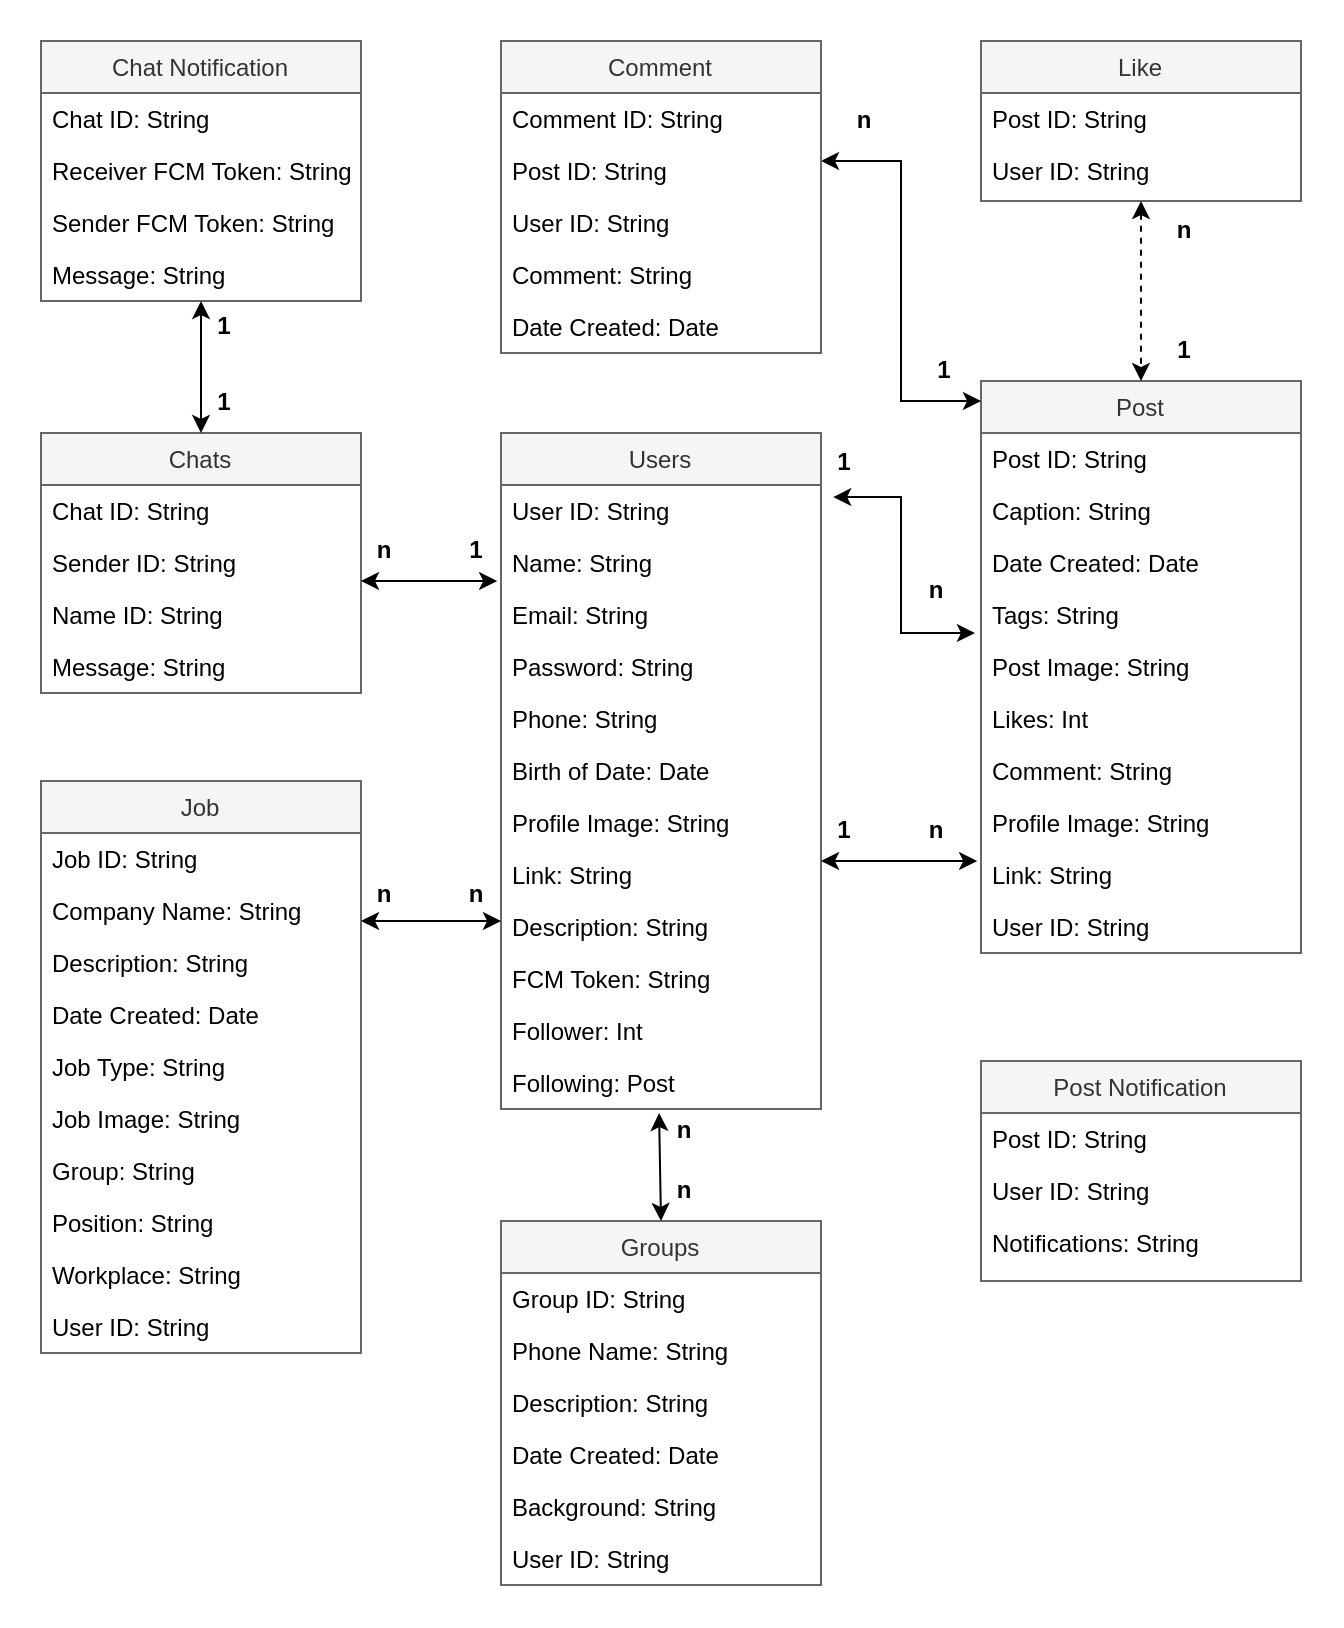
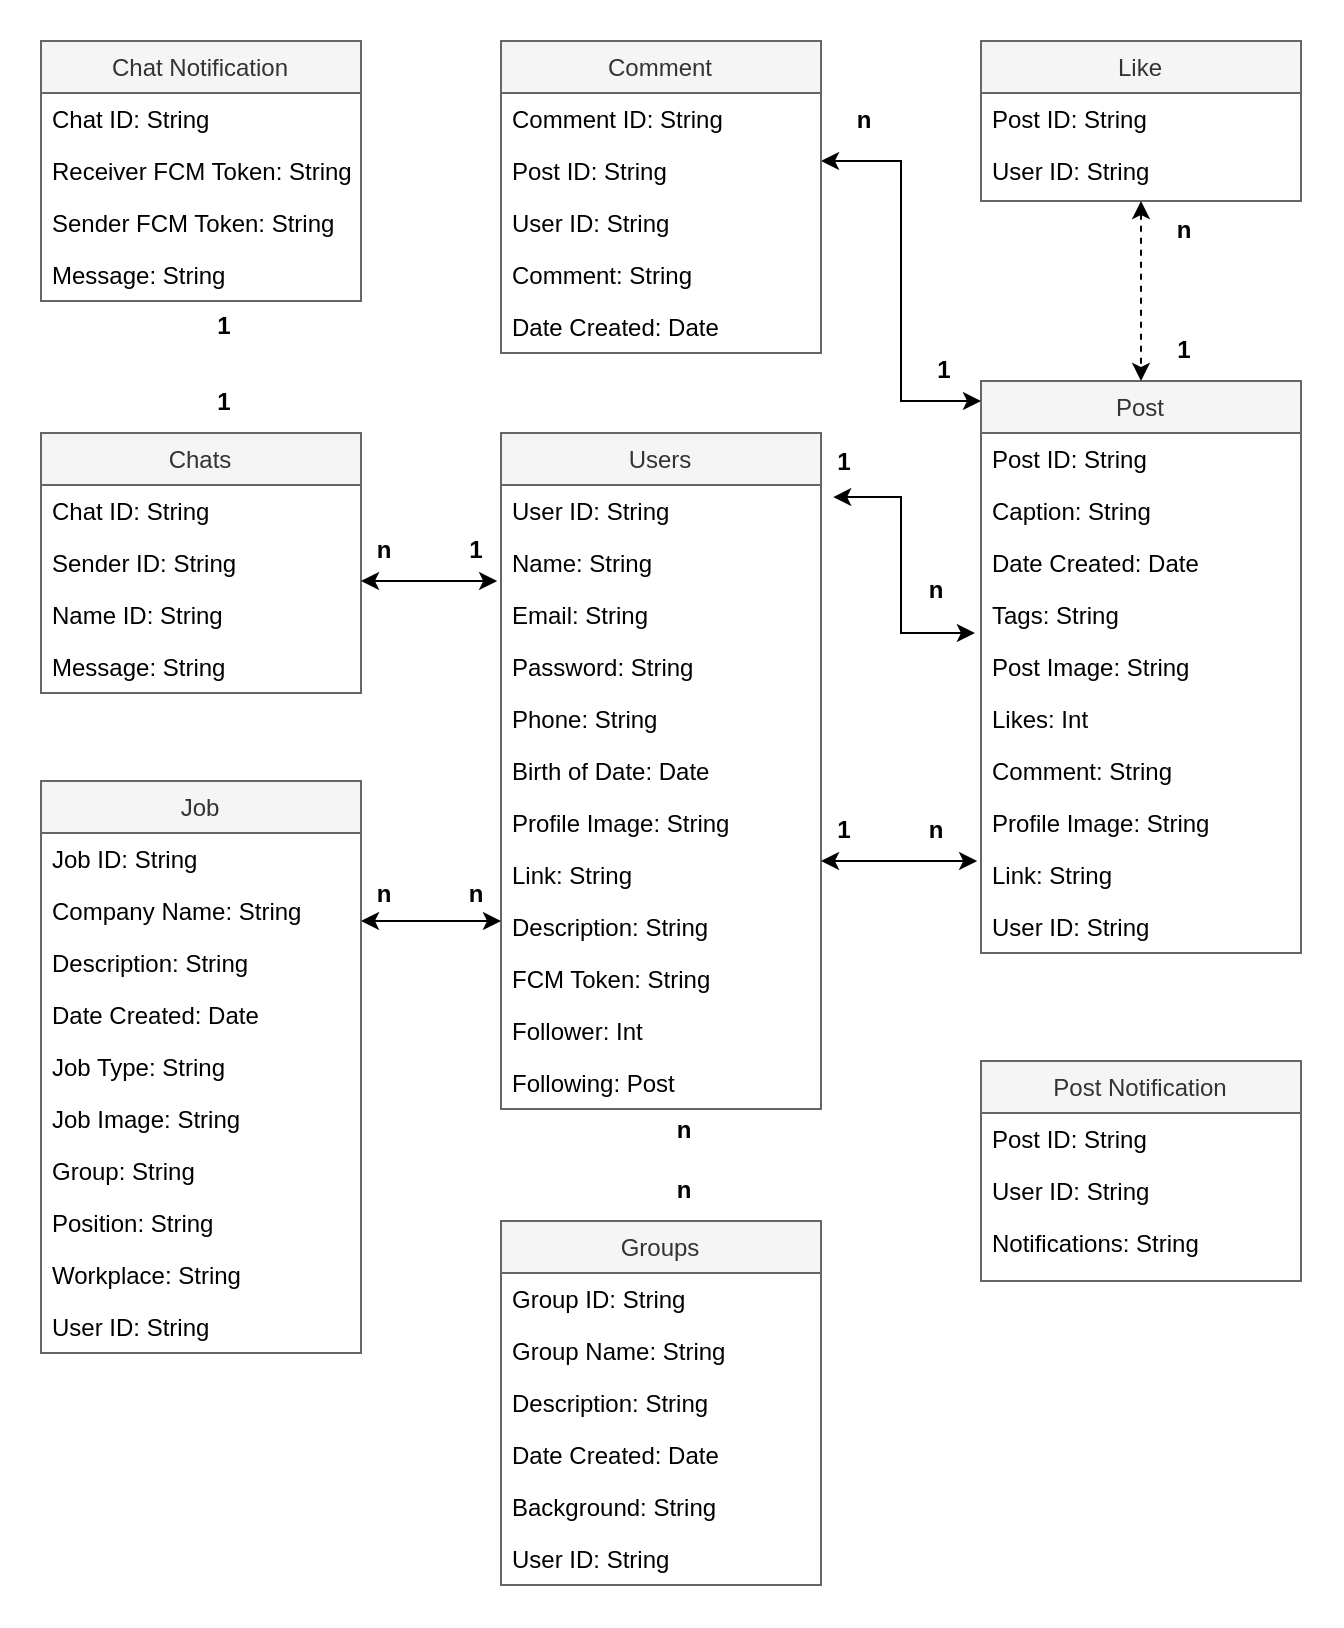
edge "Chat Notification" -- "Chats": removed
edge "Following: Post" -- "Groups": removed
node "Phone Name: String": label "Phone Name: String" -> "Group Name: String"
